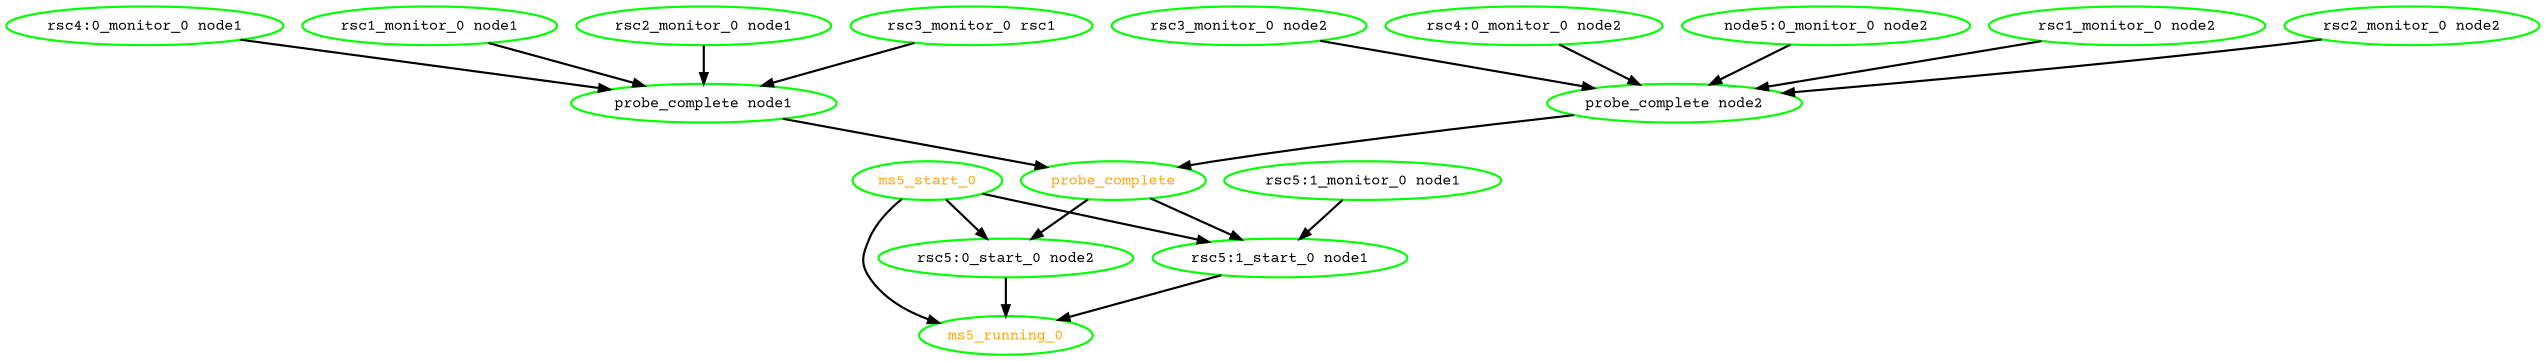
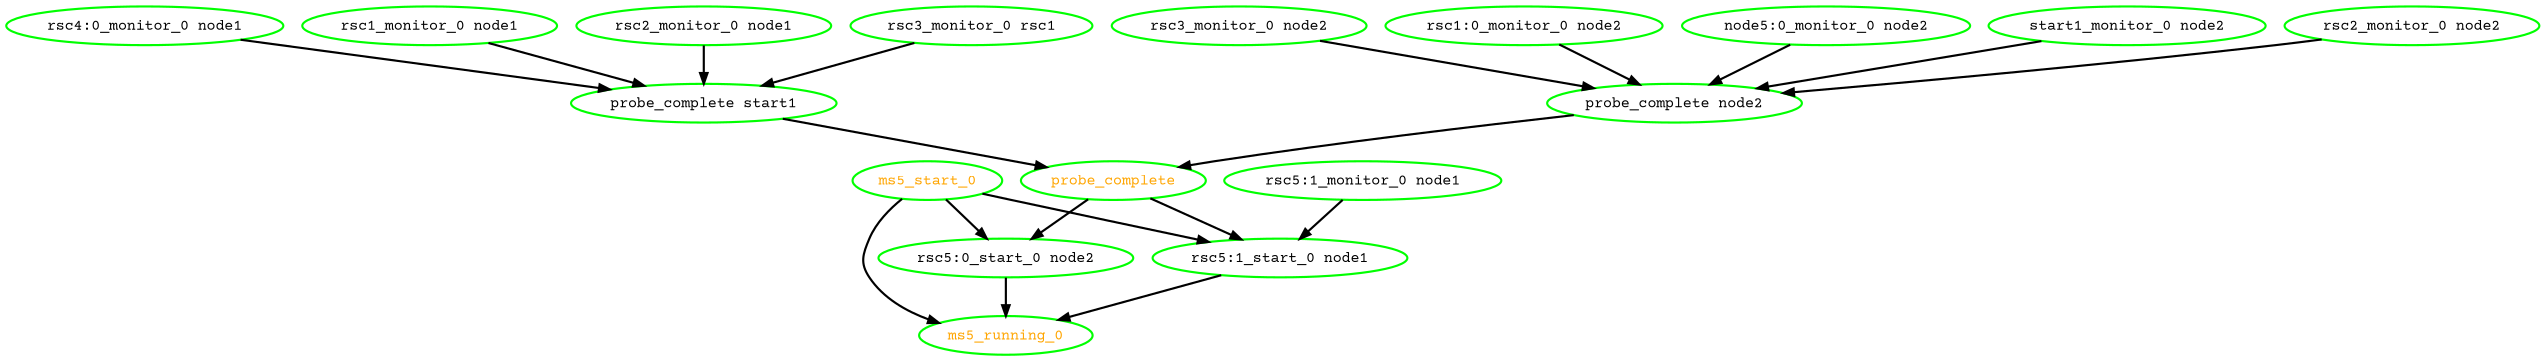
node "rsc4:0_monitor_0 node2": label "rsc4:0_monitor_0 node2" -> "rsc1:0_monitor_0 node2"
node "rsc1_monitor_0 node2": label "rsc1_monitor_0 node2" -> "start1_monitor_0 node2"
node "probe_complete node1": label "probe_complete node1" -> "probe_complete start1"
